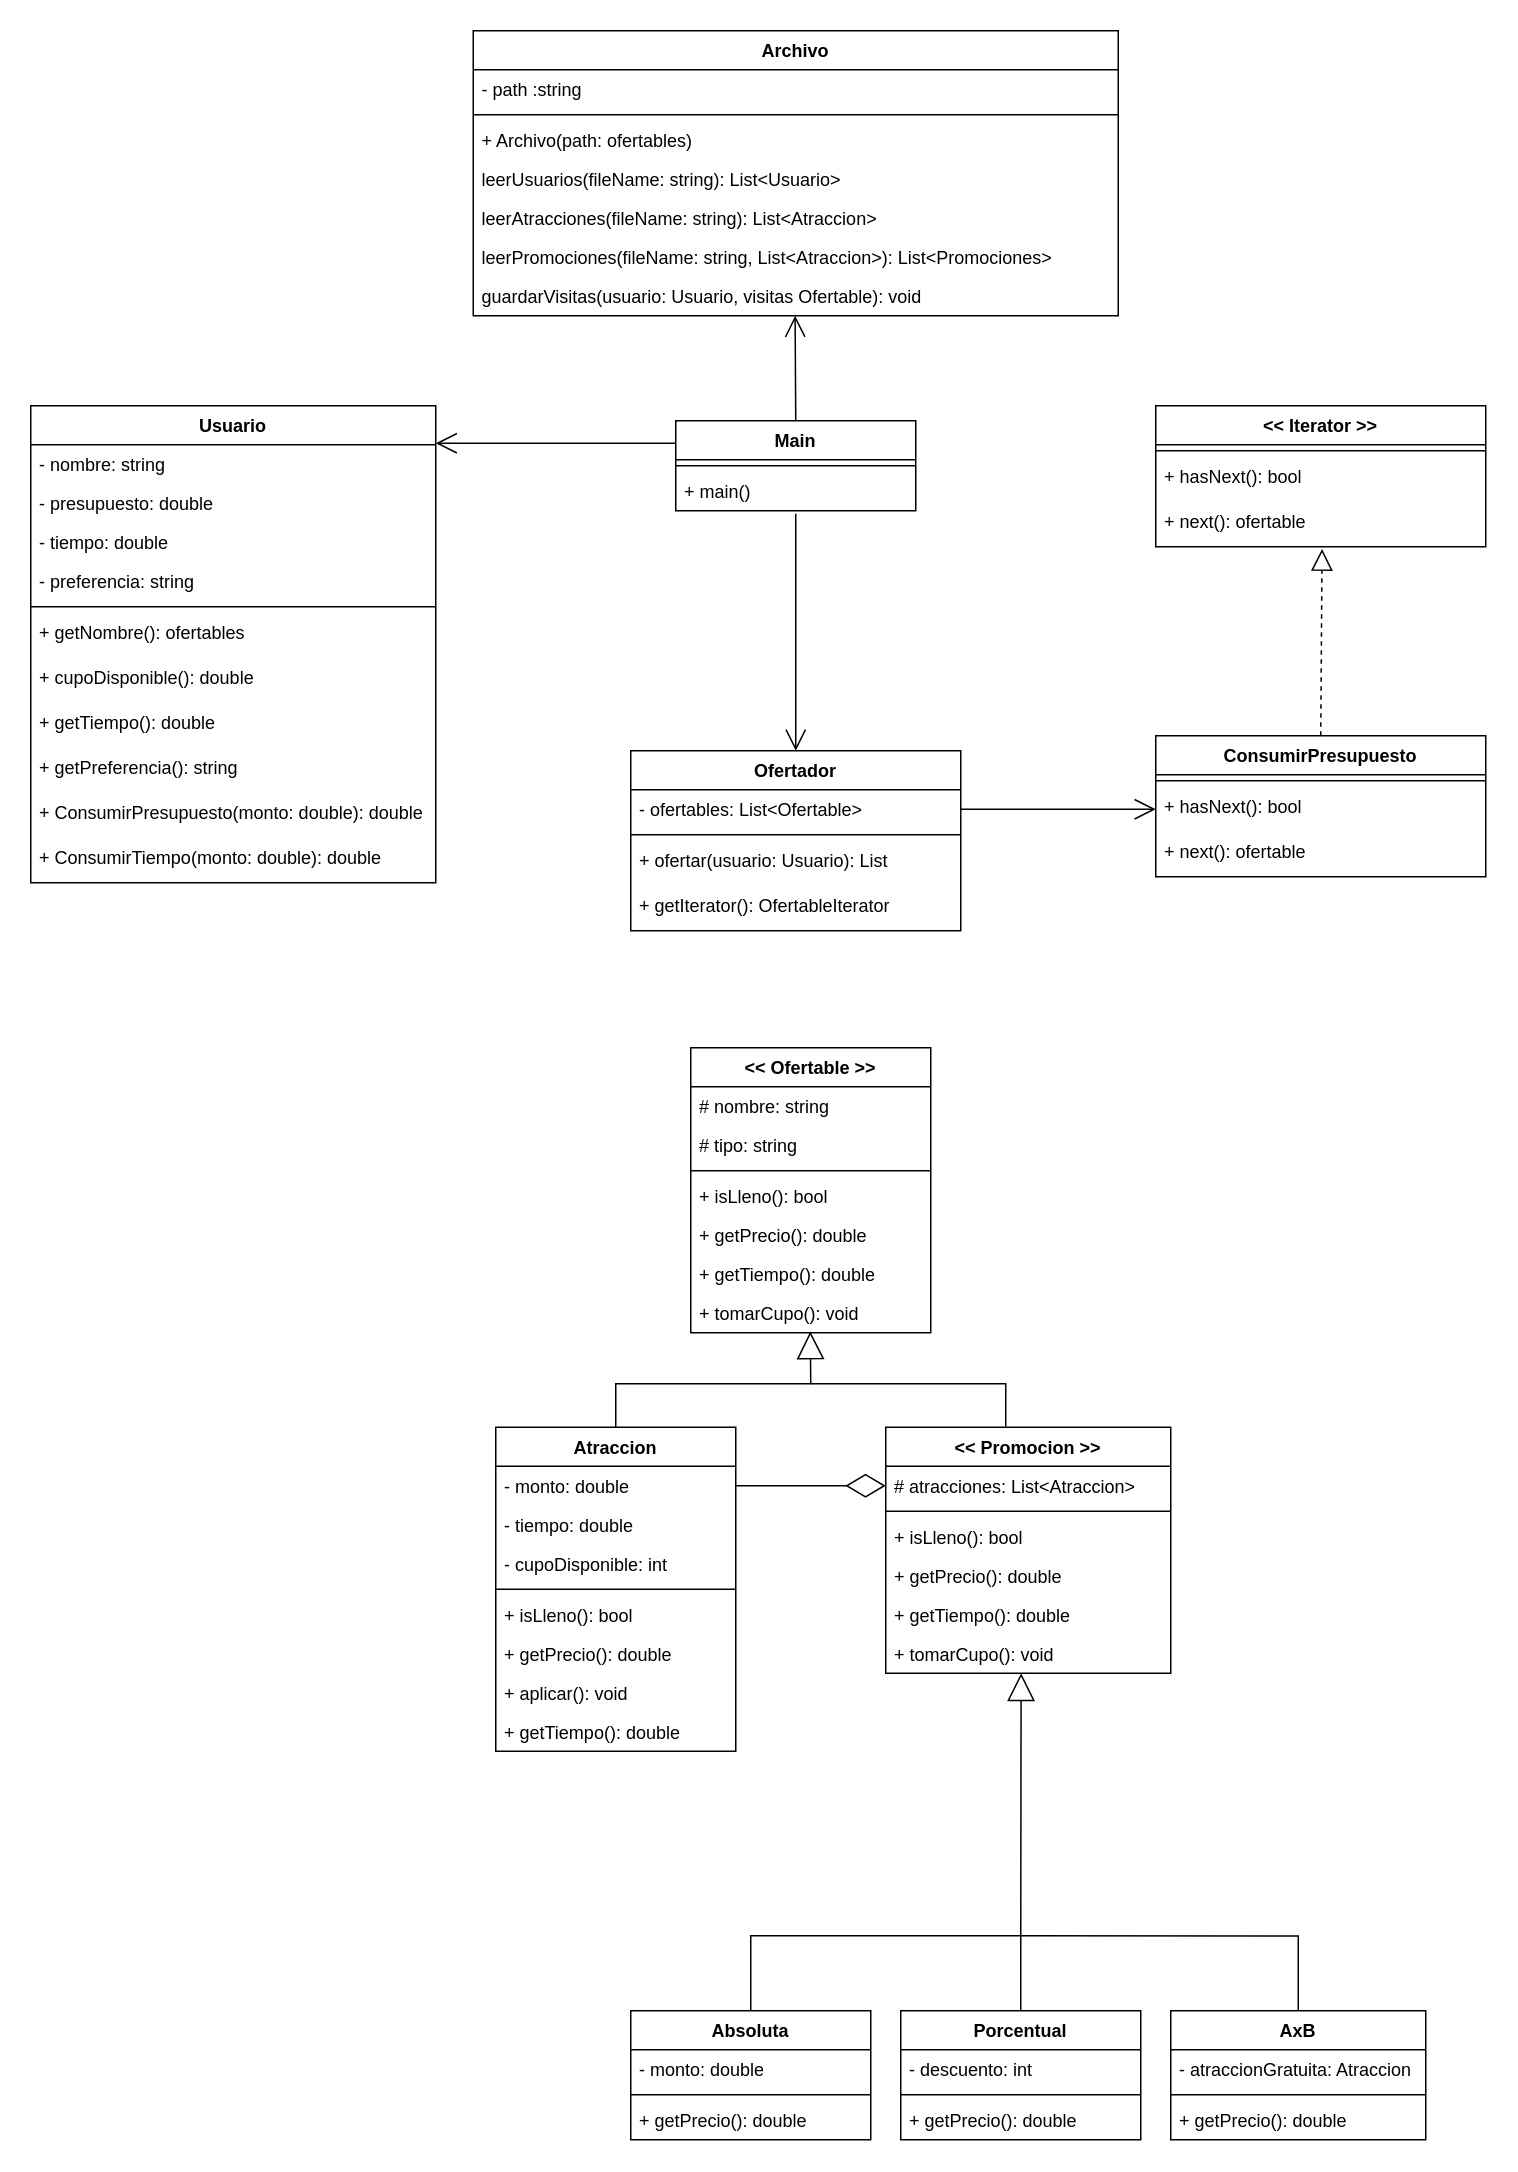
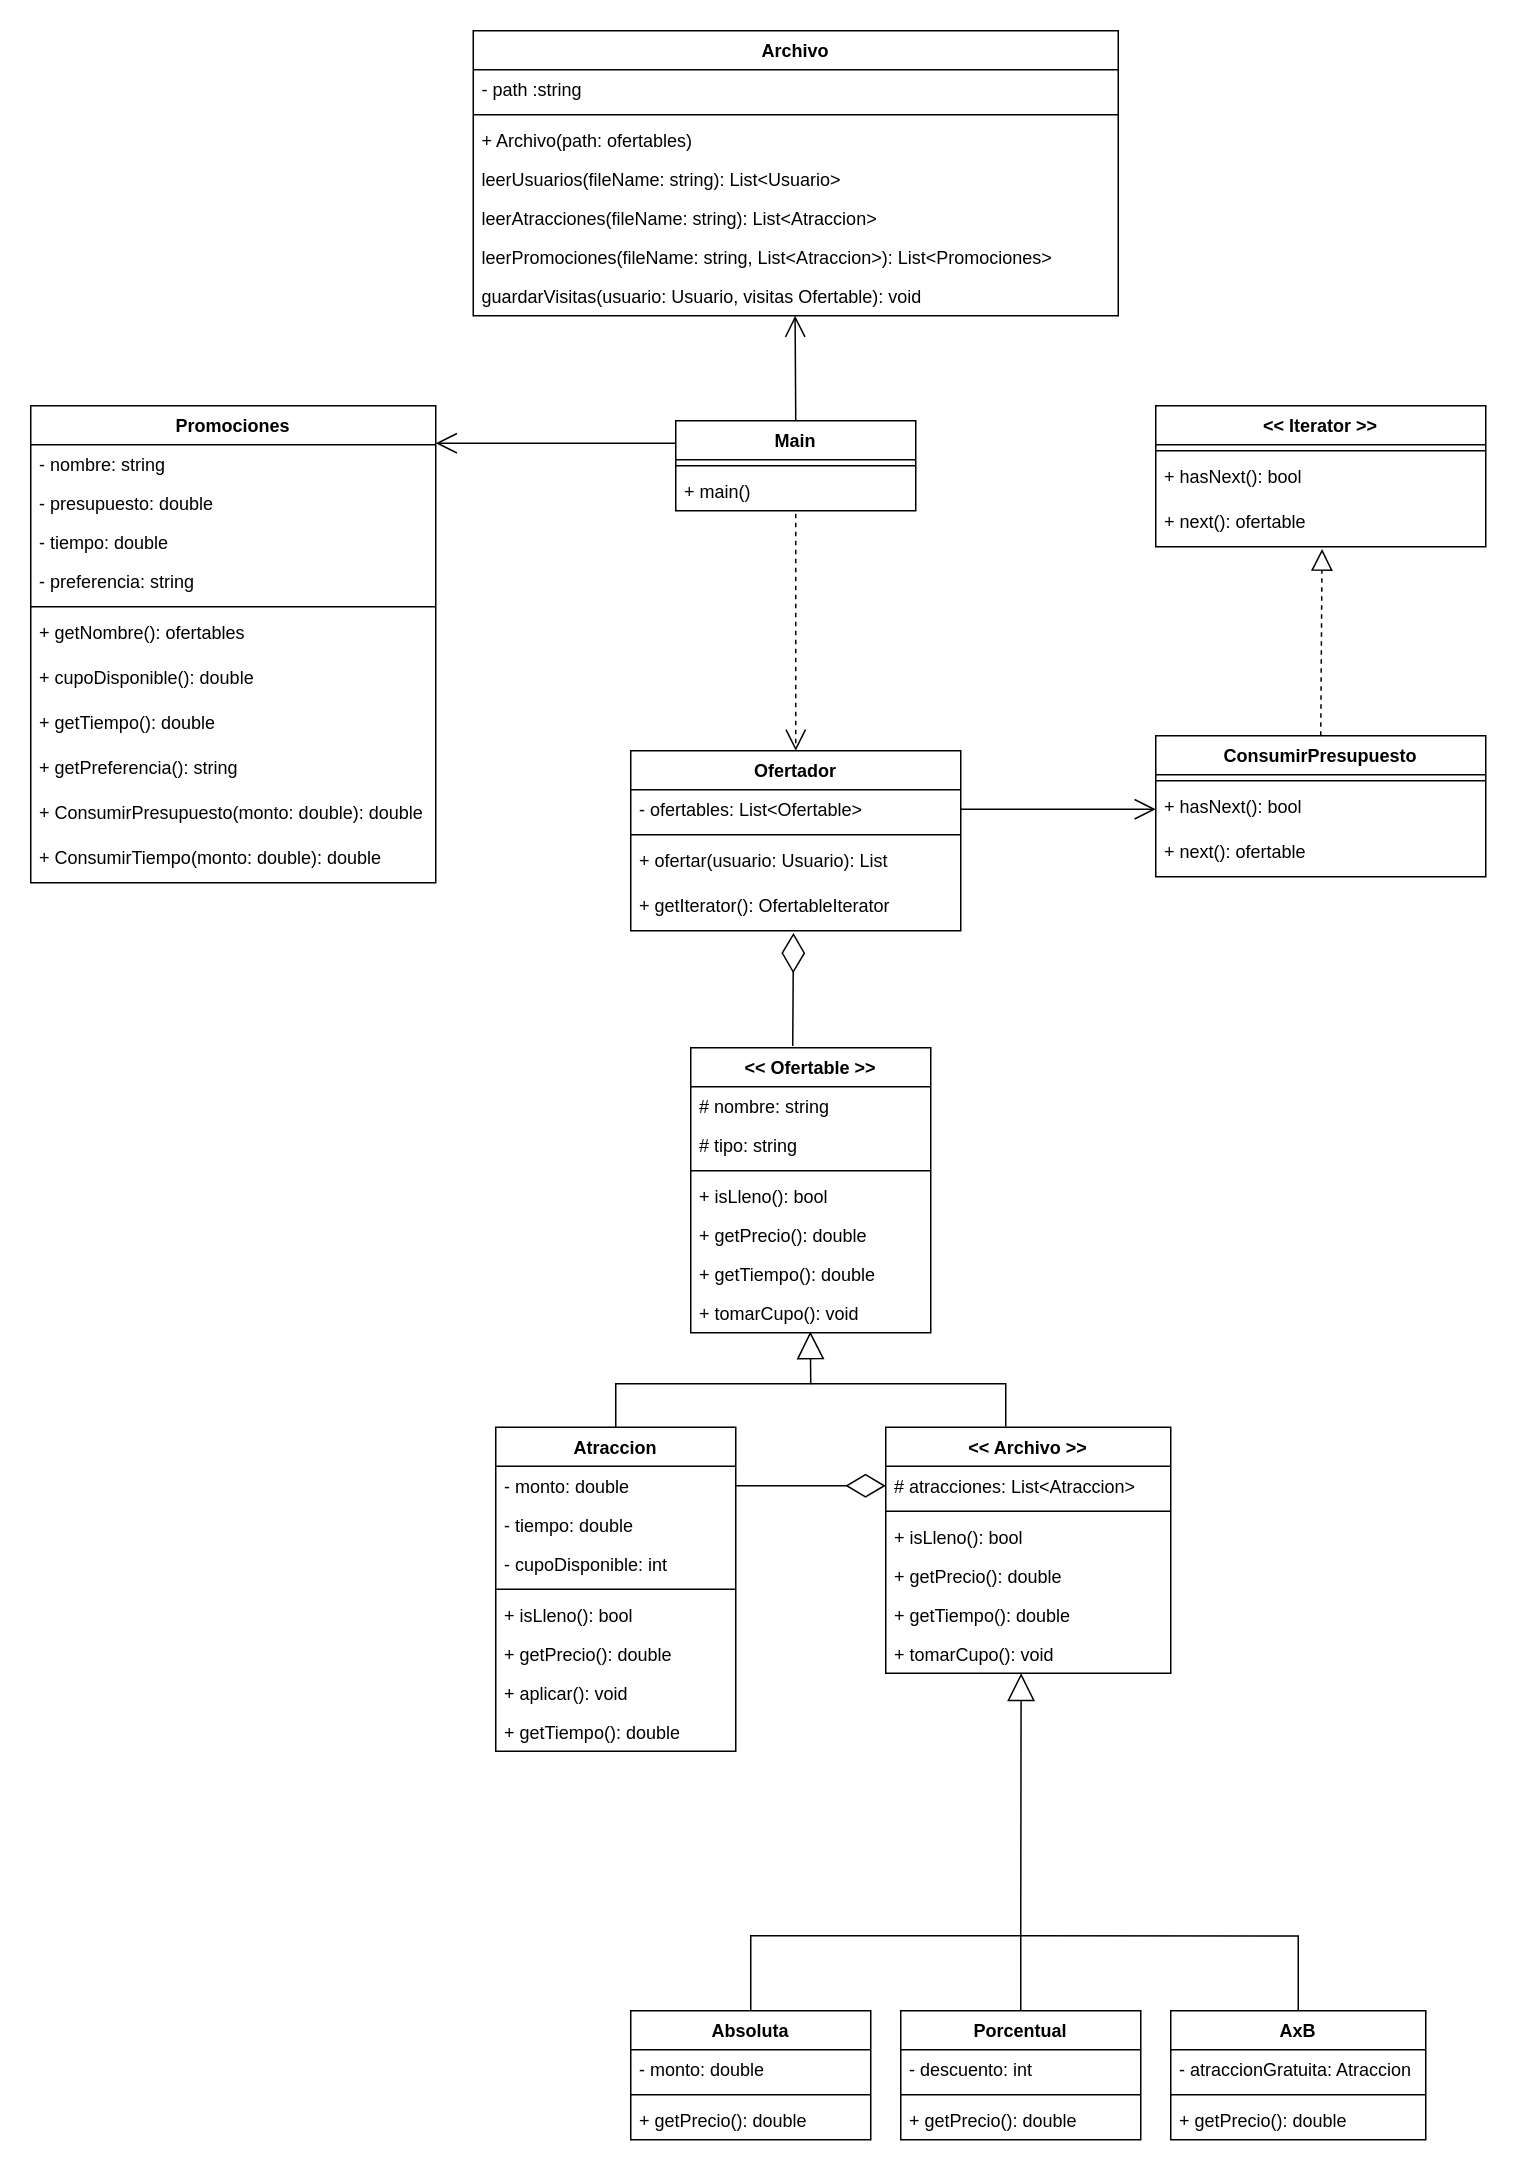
node "Usuario": label "Usuario" -> "Promociones"
edge "+ main()" -> "Ofertador": style solid -> dashed
edge "<< Ofertable >>" -> "+ getIterator(): OfertableIterator": added
node "<< Promocion >>": label "<< Promocion >>" -> "<< Archivo >>"
